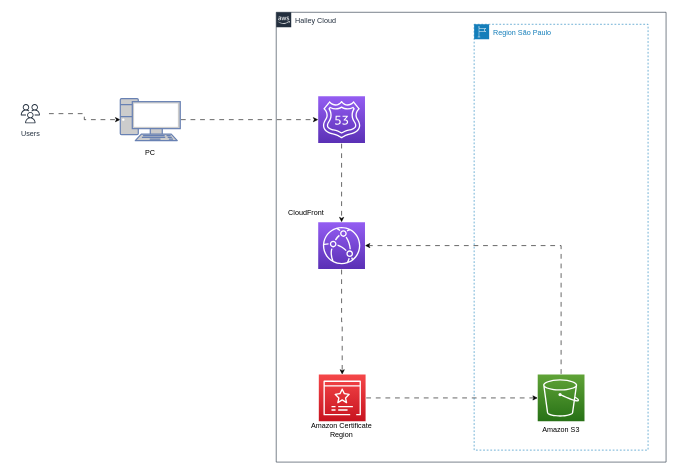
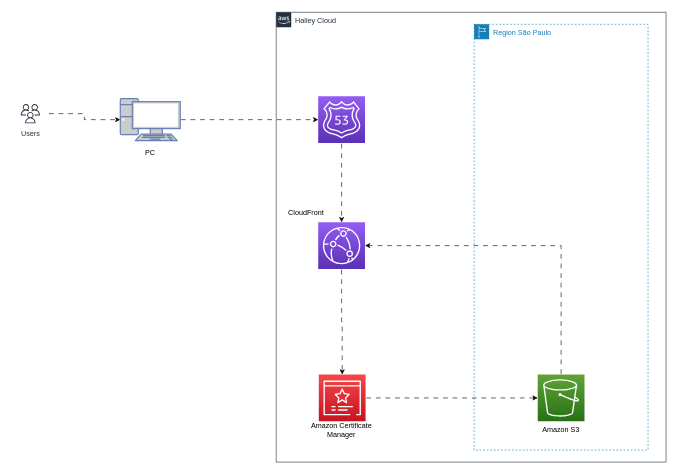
node "Amazon Certificate Region": label "Amazon Certificate Region" -> "Amazon Certificate Manager"
